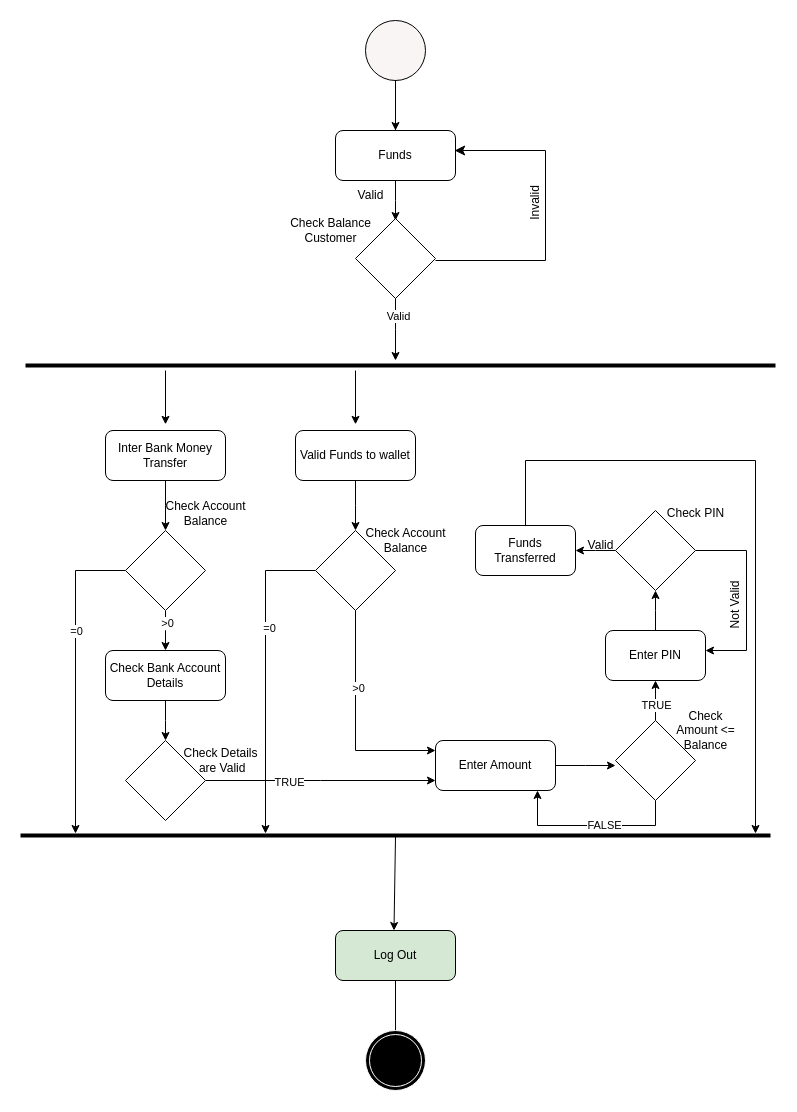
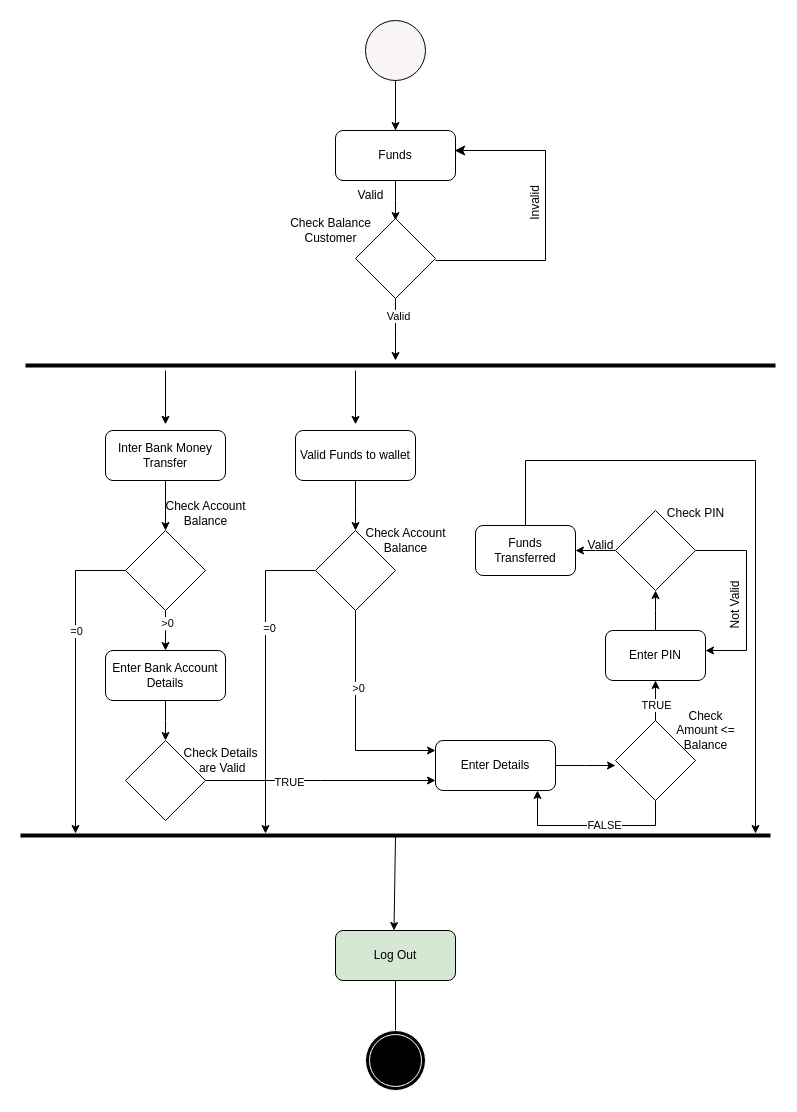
node "Check Bank Account Details": label "Check Bank Account Details" -> "Enter Bank Account Details"
node "Enter Amount": label "Enter Amount" -> "Enter Details"
